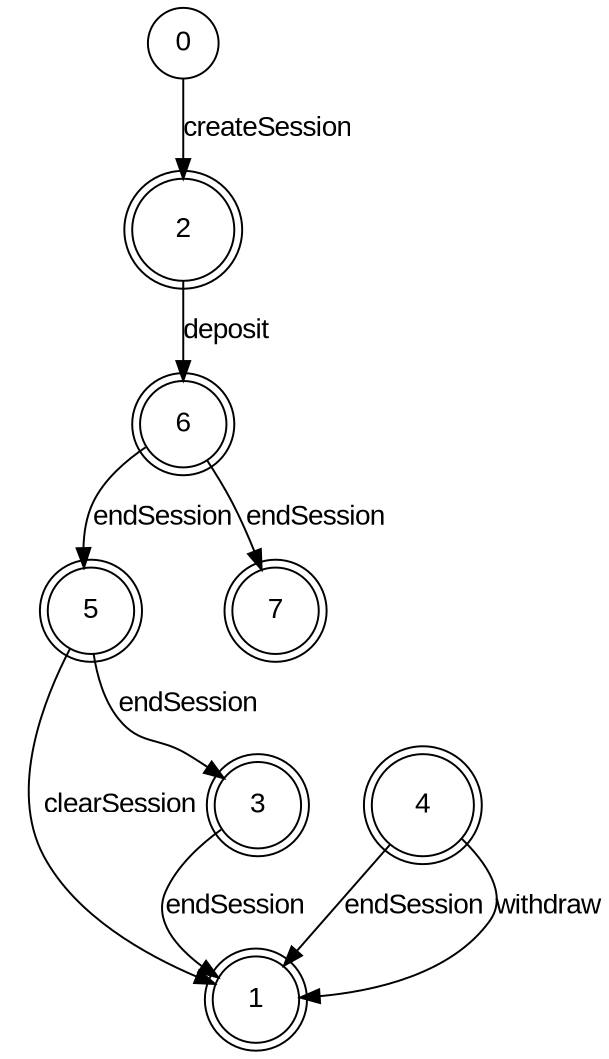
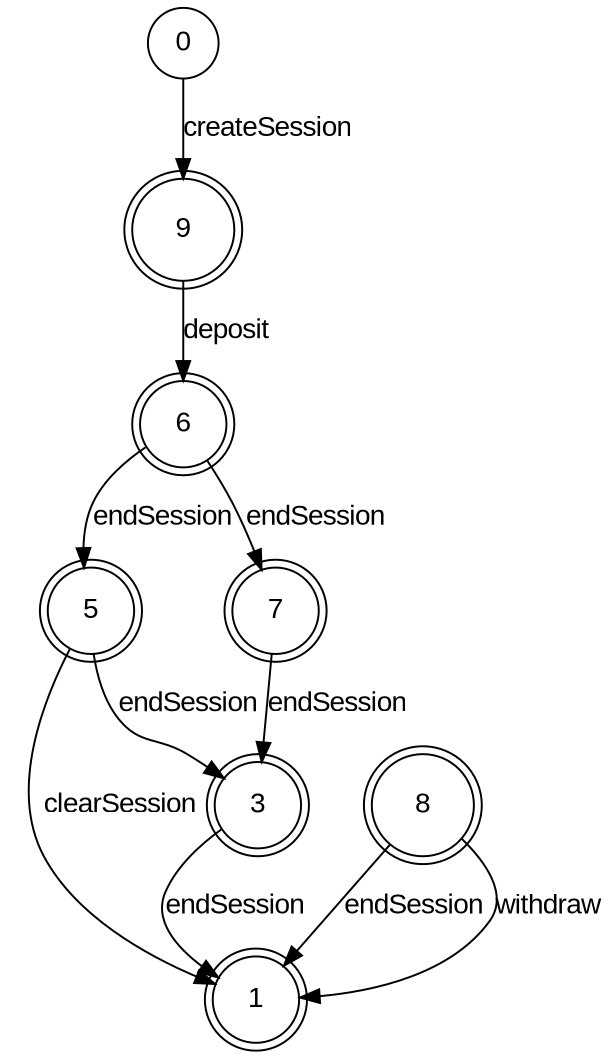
node "2": label "2" -> "9"
edge "7" -> "3": added, label "endSession"
node "4": label "4" -> "8"
